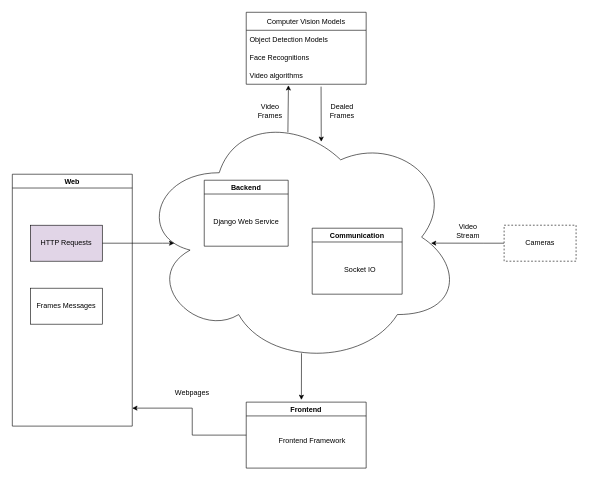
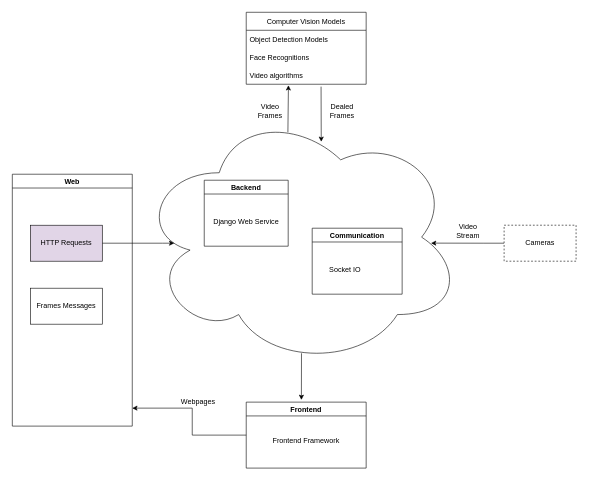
node "Socket IO": moved (360, 270) -> (345, 270)
node "Webpages": moved (192, 393) -> (198, 402)
node "Frontend Framework": moved (312, 441) -> (306, 441)
